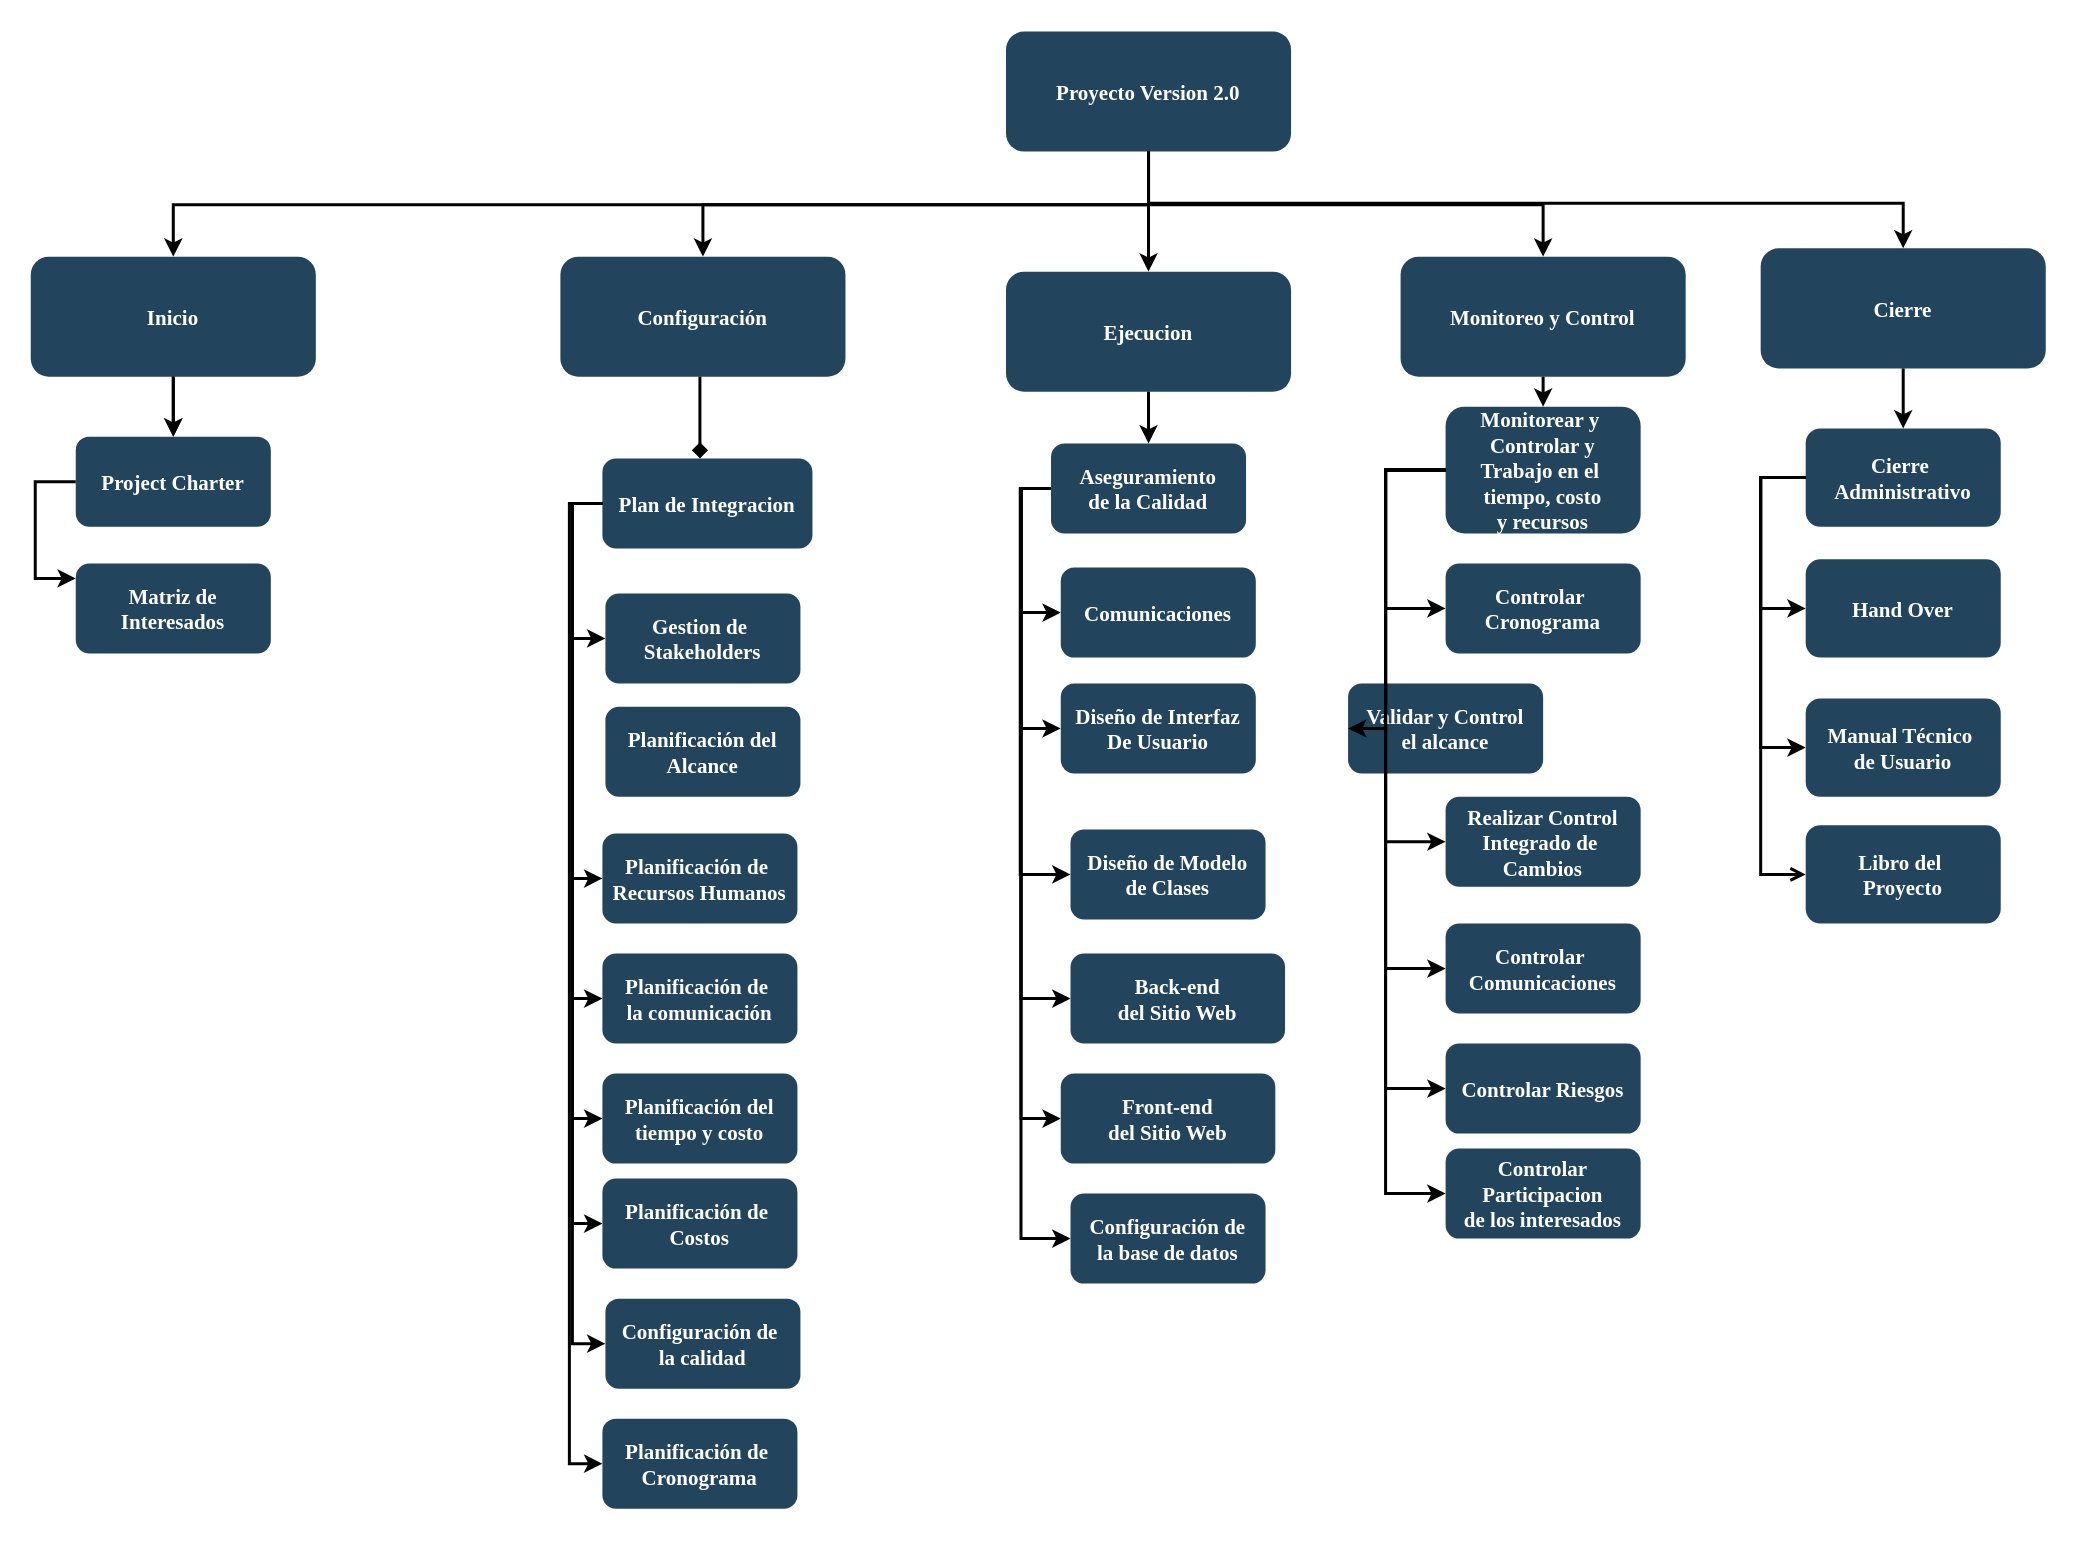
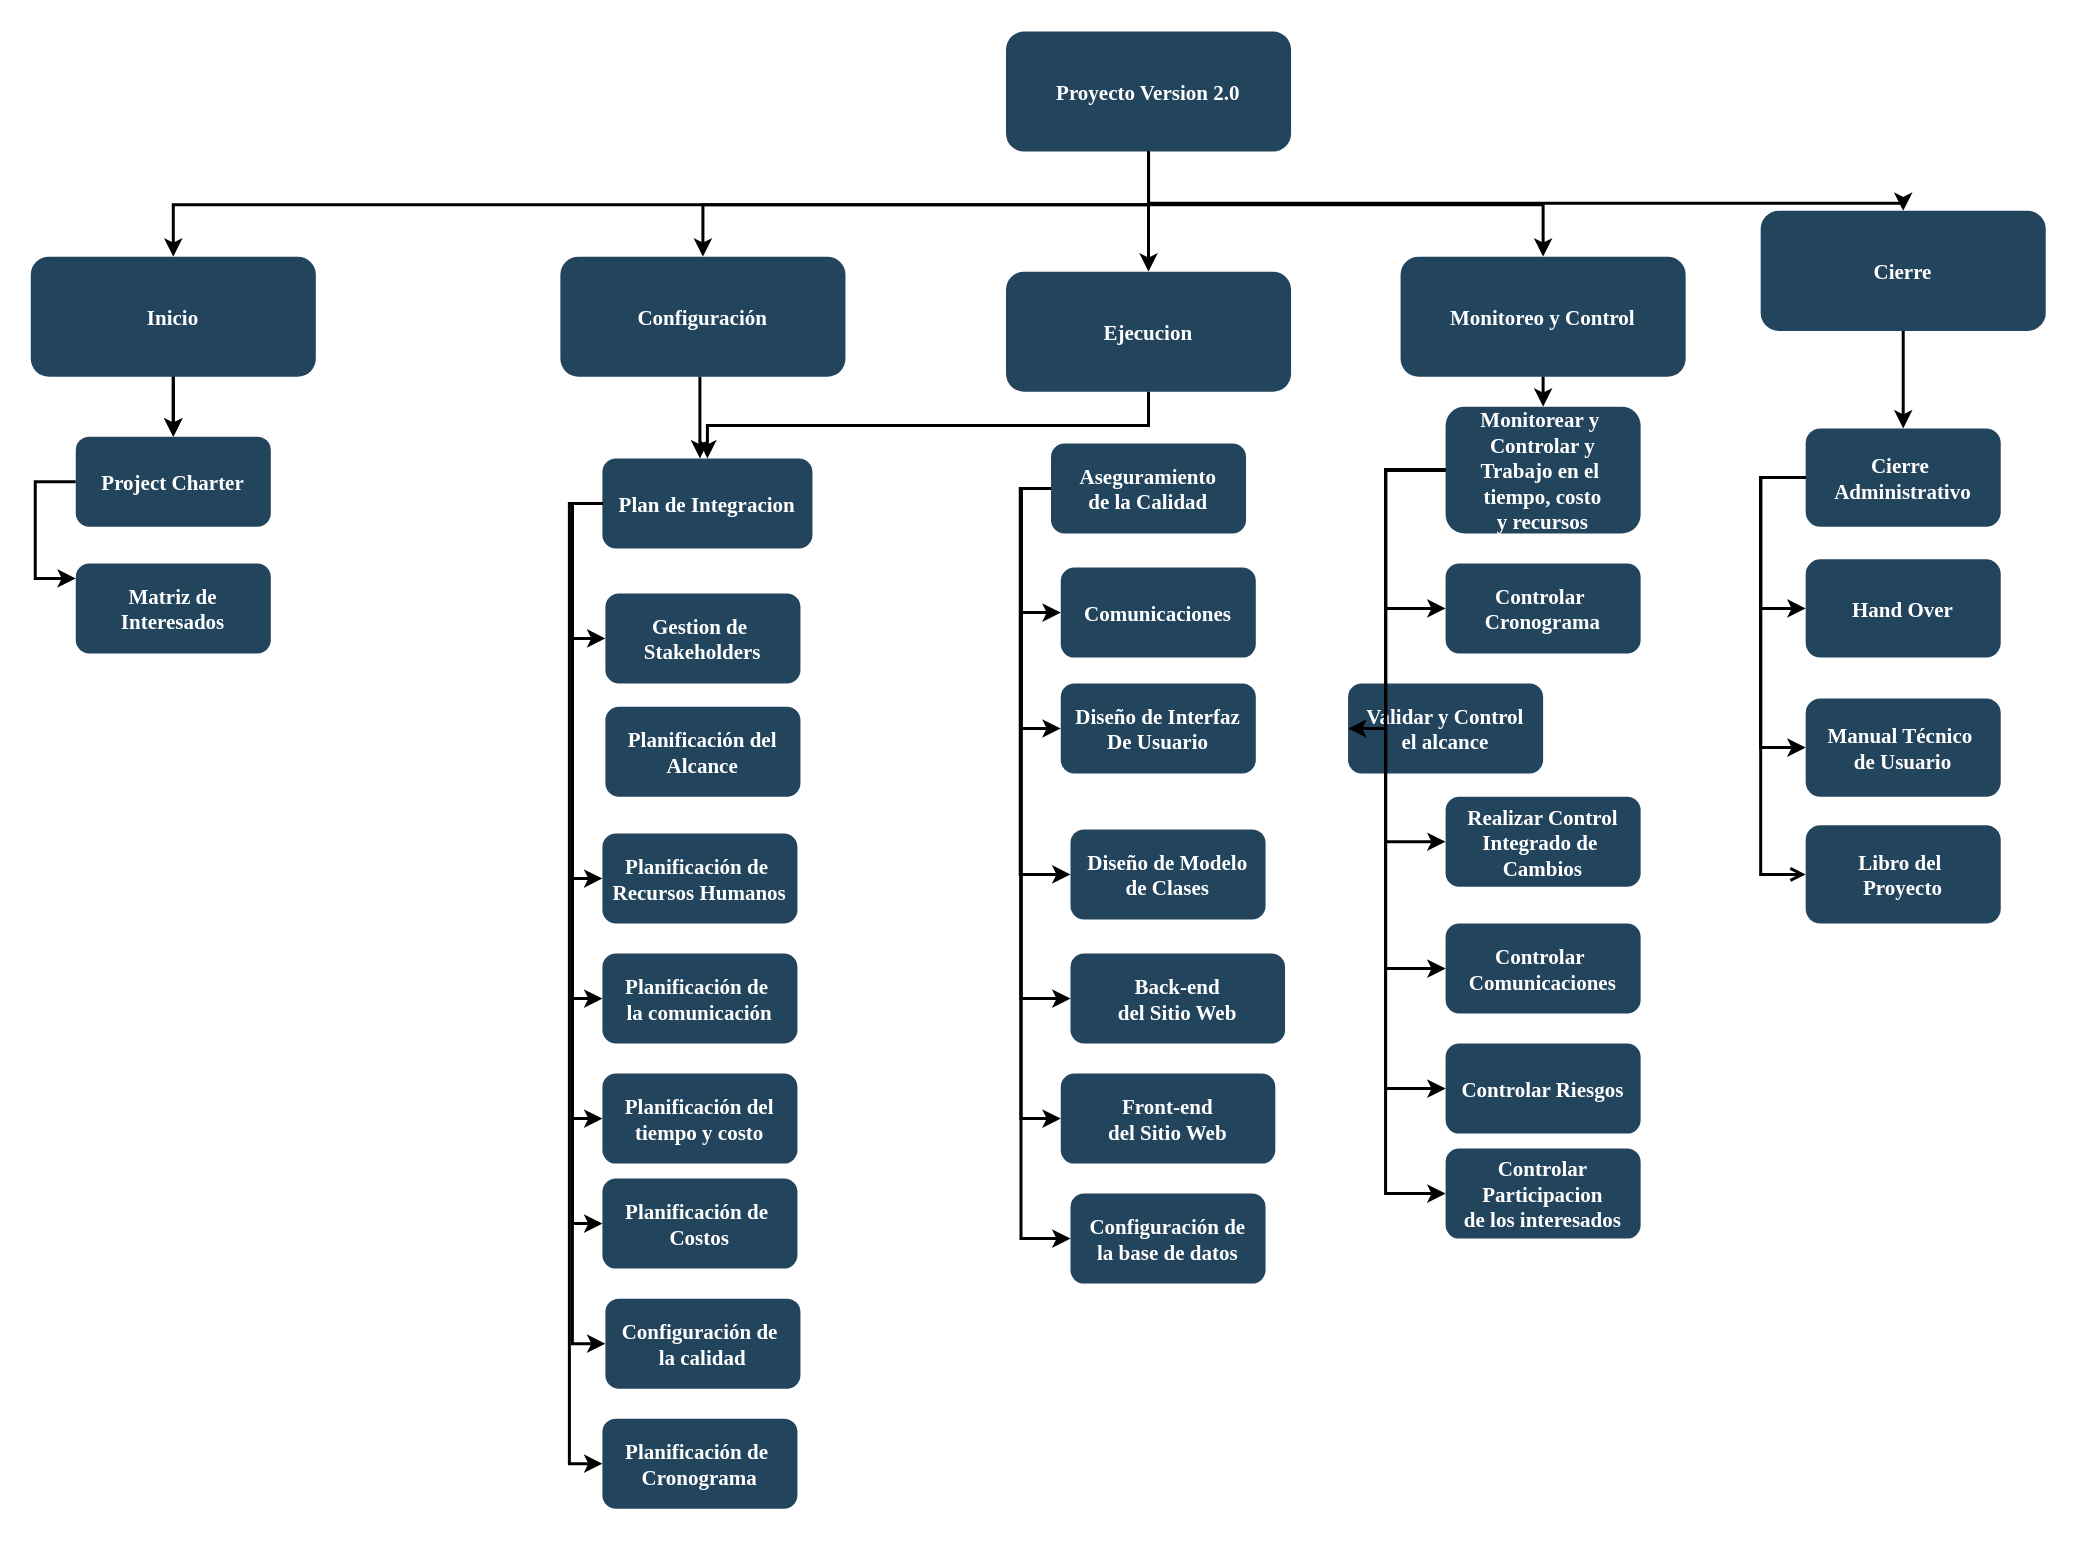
node "Cierre": moved (1903, 308) -> (1903, 271)
edge "Ejecucion" -> "Aseguramiento de la Calidad": now "Ejecucion" -> "Plan de Integracion"
edge "Configuración" -> "Plan de Integracion": arrowhead diamond -> classic
